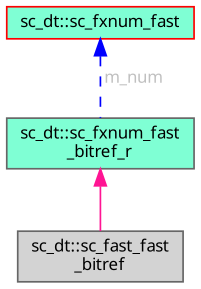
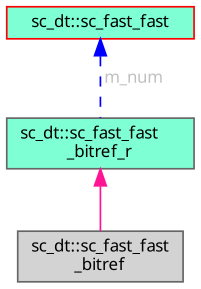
node "sc_dt::sc_fxnum_fast": label "sc_dt::sc_fxnum_fast" -> "sc_dt::sc_fast_fast"
node "sc_dt::sc_fxnum_fast _bitref_r": label "sc_dt::sc_fxnum_fast _bitref_r" -> "sc_dt::sc_fast_fast _bitref_r"
